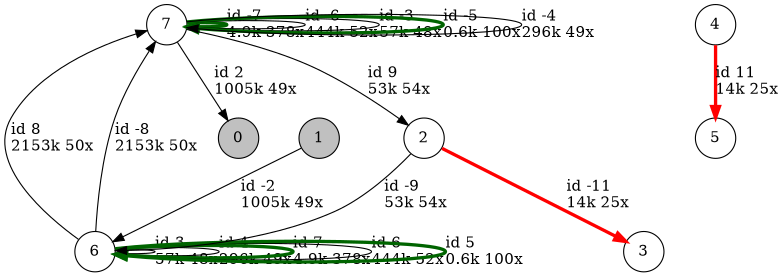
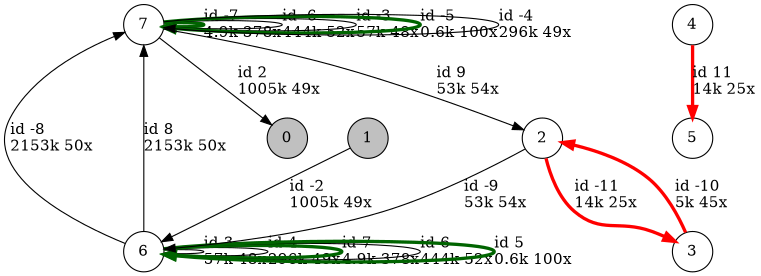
edge "3" -> "2": added, label "id -10 5k 45x"
